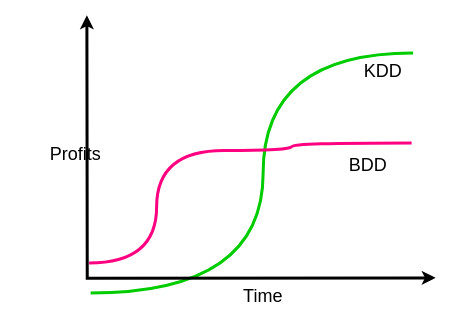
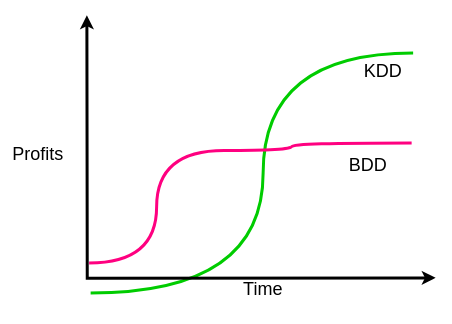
node "Profits": moved (75, 154) -> (38, 154)
node "Time": moved (263, 297) -> (263, 289)
